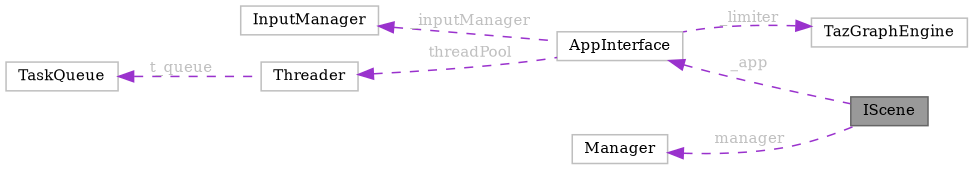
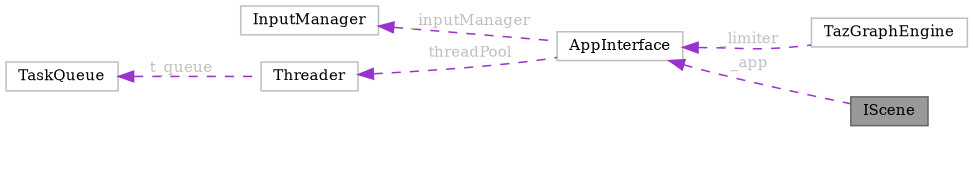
edge "AppInterface" -> "TazGraphEngine": reversed
node "Manager": removed
